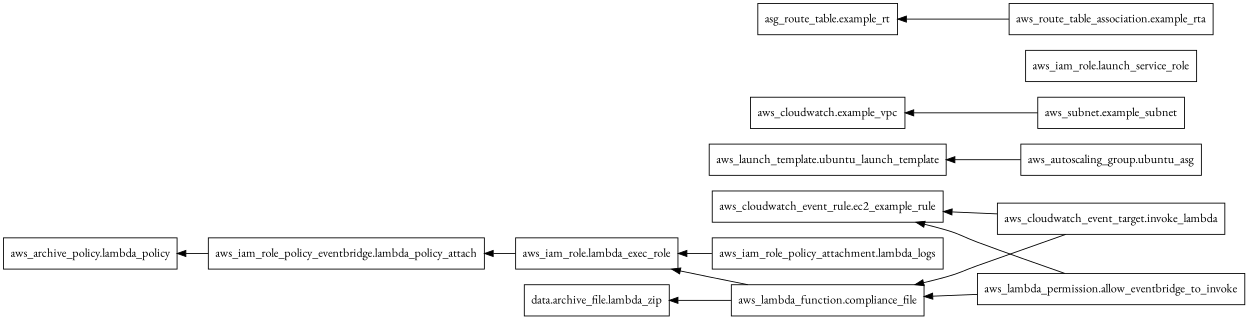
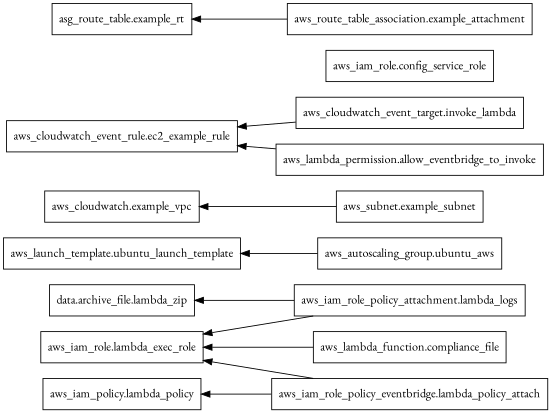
node "aws_route_table_association.example_rta": label "aws_route_table_association.example_rta" -> "aws_route_table_association.example_attachment"
node "aws_iam_role.launch_service_role": label "aws_iam_role.launch_service_role" -> "aws_iam_role.config_service_role"
node "aws_autoscaling_group.ubuntu_asg": label "aws_autoscaling_group.ubuntu_asg" -> "aws_autoscaling_group.ubuntu_aws"
node "aws_archive_policy.lambda_policy": label "aws_archive_policy.lambda_policy" -> "aws_iam_policy.lambda_policy"
edge "aws_iam_role.lambda_exec_role" -> "aws_iam_role_policy_eventbridge.lambda_policy_attach": reversed
edge "aws_cloudwatch_event_target.invoke_lambda" -> "aws_lambda_function.compliance_file": removed
edge "aws_lambda_permission.allow_eventbridge_to_invoke" -> "aws_lambda_function.compliance_file": removed
edge "aws_lambda_function.compliance_file" -> "data.archive_file.lambda_zip": now "aws_iam_role_policy_attachment.lambda_logs" -> "data.archive_file.lambda_zip"
